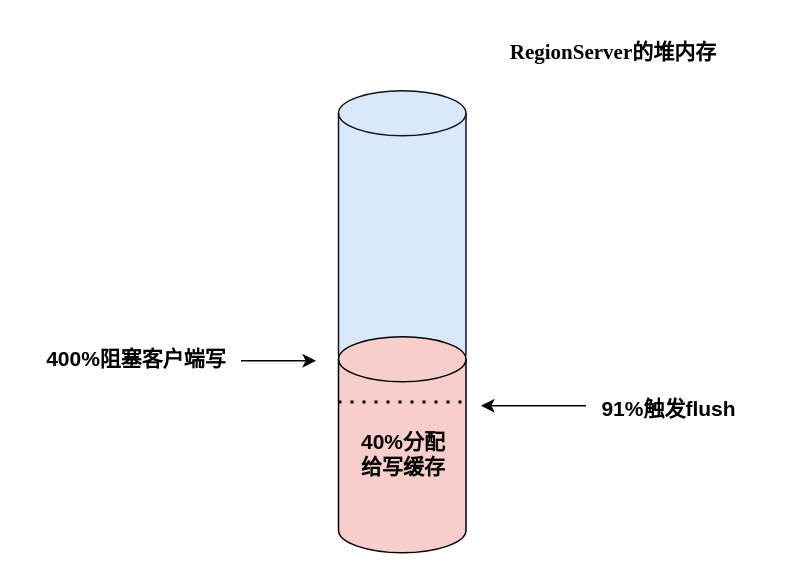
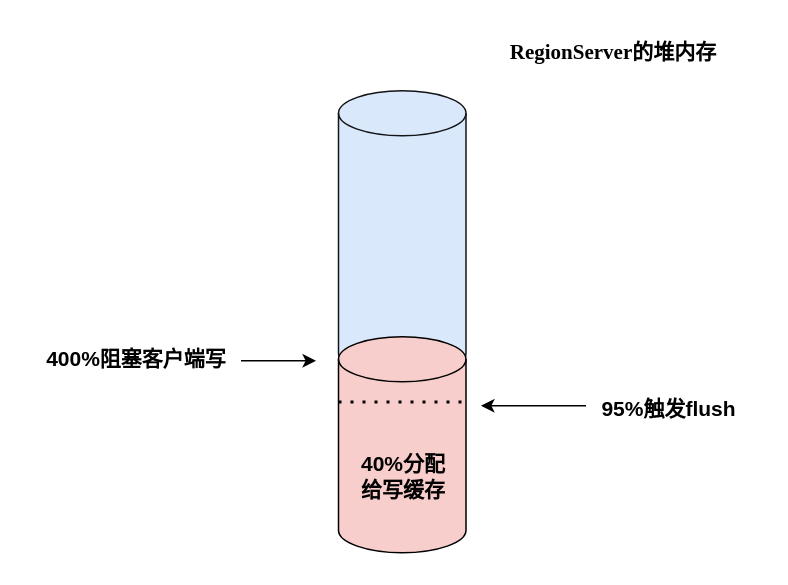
node "91%触发flush": label "91%触发flush" -> "95%触发flush"
node "40%分配 给写缓存": moved (402, 454) -> (402, 476)
